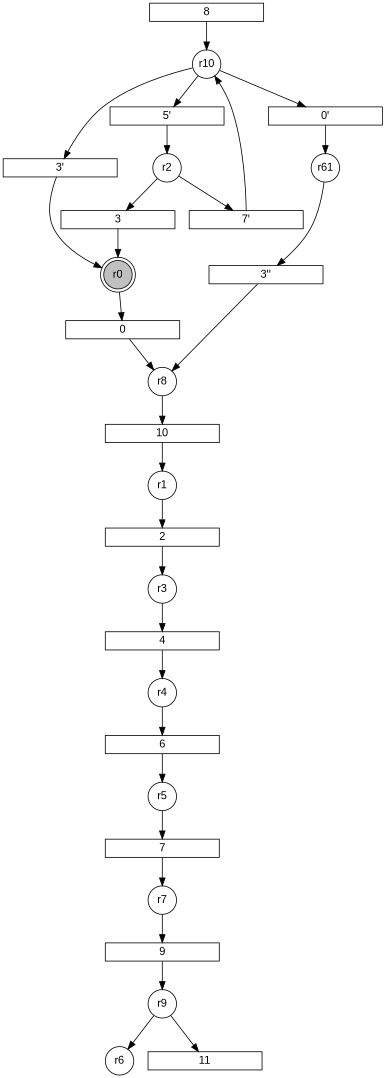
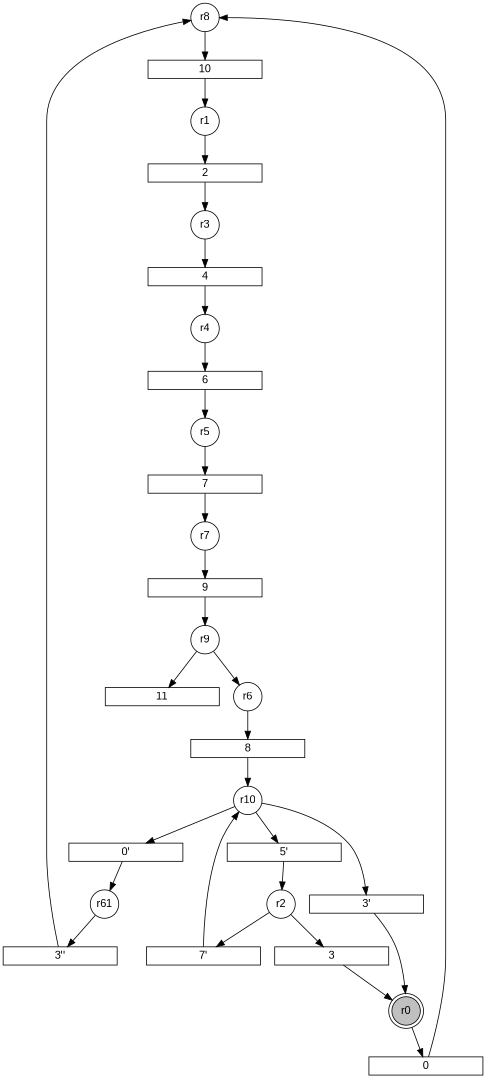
edge "r6" -> "8": added
